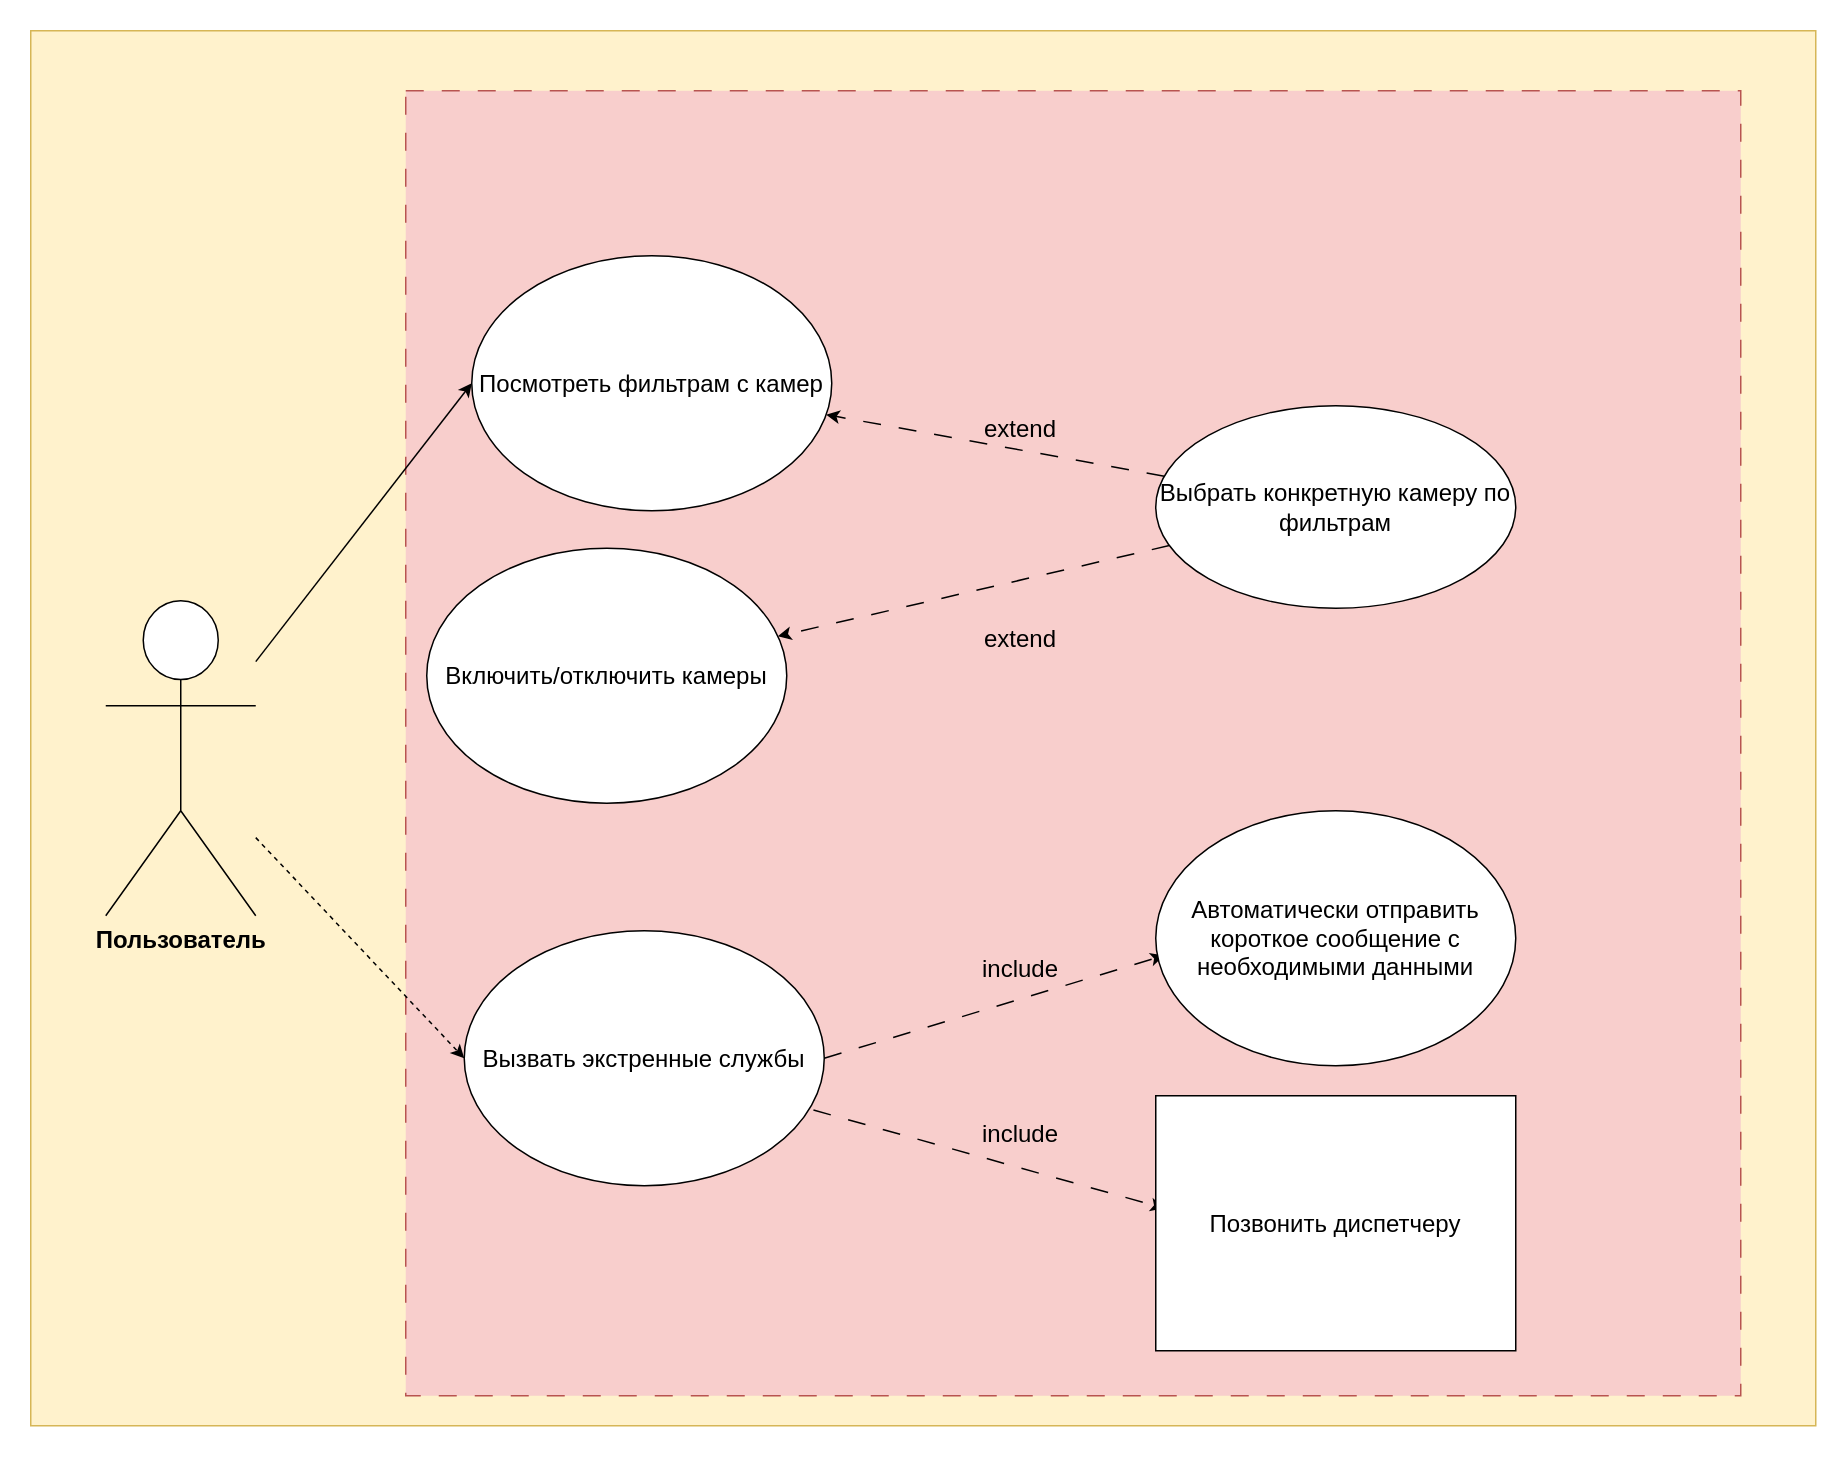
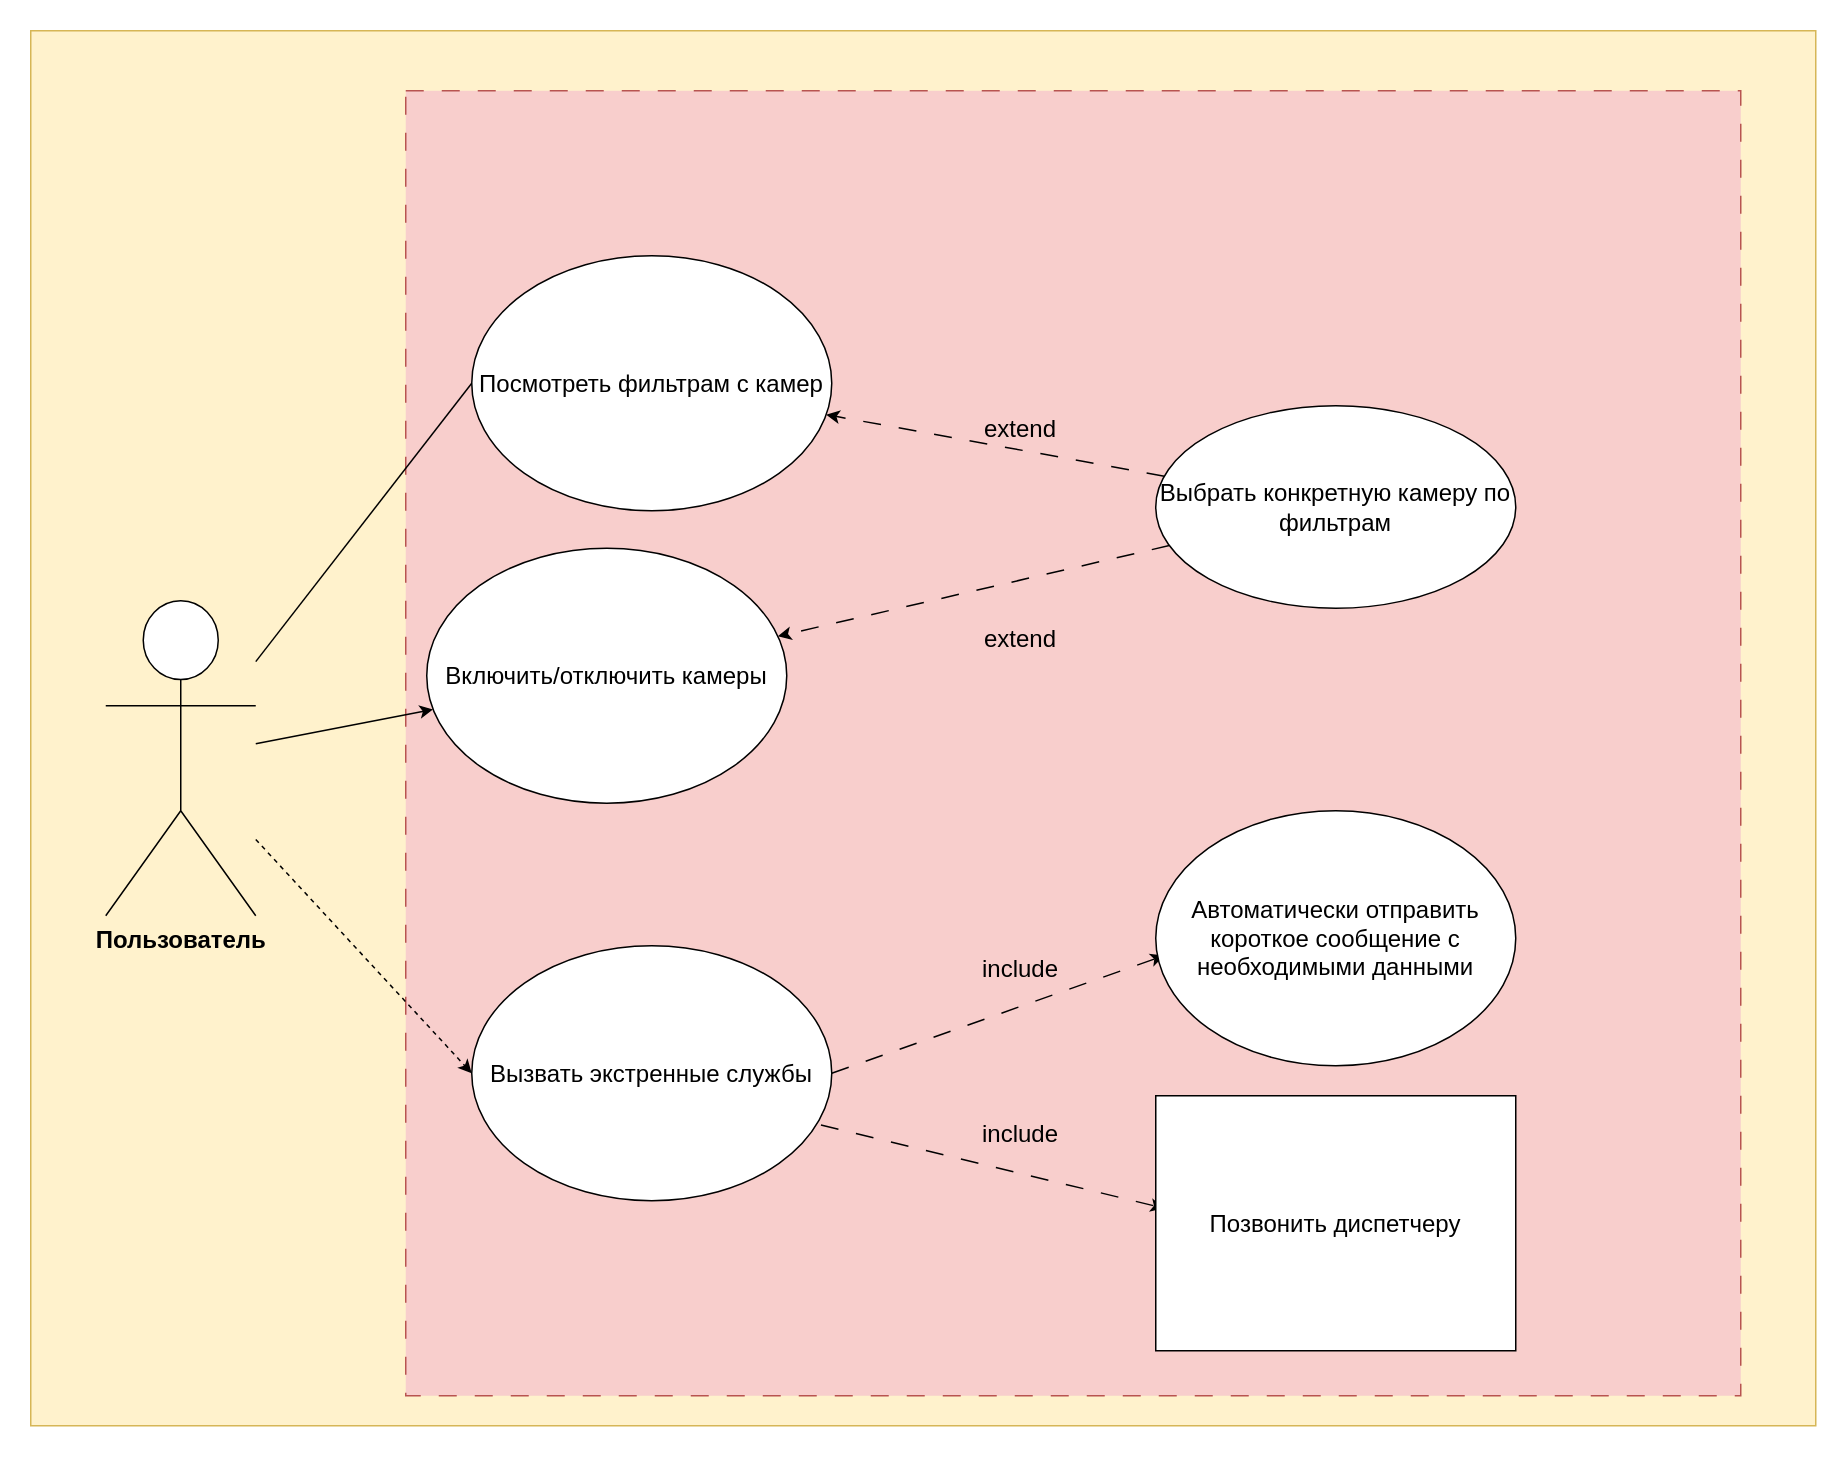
edge "Пользователь" -> "Посмотреть фильтрам с камер": arrowhead classic -> none
edge "Пользователь" -> "Включить/отключить камеры": added
node "Вызвать экстренные службы": moved (644, 1058) -> (652, 1073)
